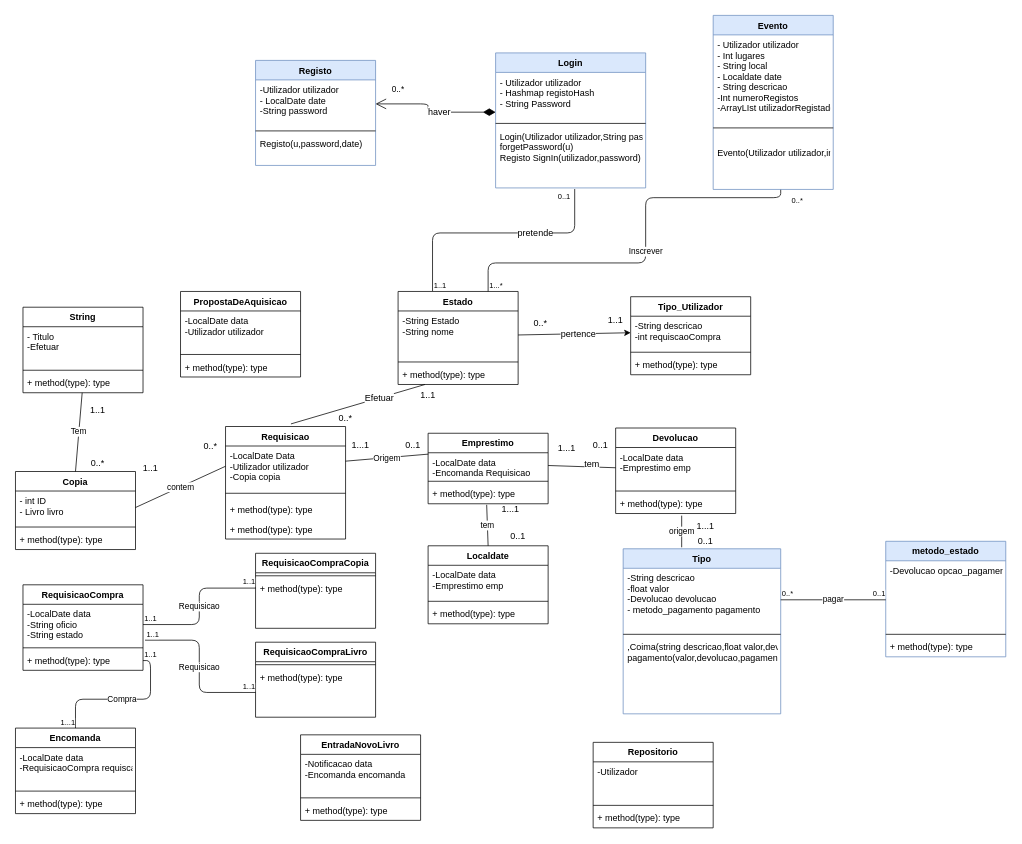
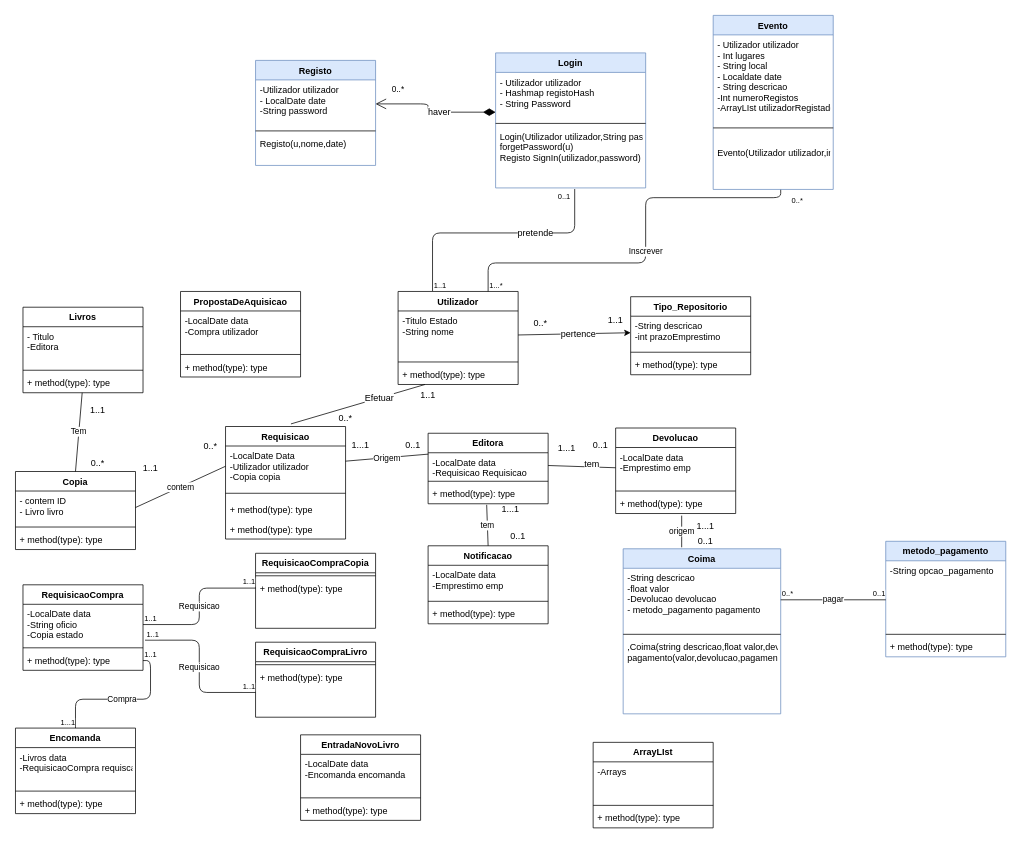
node "Registo(u,password,date)": label "Registo(u,password,date)" -> "Registo(u,nome,date)"
node "Estado": label "Estado" -> "Utilizador"
node "Tipo_Utilizador": label "Tipo_Utilizador" -> "Tipo_Repositorio"
node "String": label "String" -> "Livros"
node "-LocalDate data -Utilizador utilizador": label "-LocalDate data -Utilizador utilizador" -> "-LocalDate data -Compra utilizador"
node "-String Estado -String nome": label "-String Estado -String nome" -> "-Titulo Estado -String nome"
node "-String descricao -int requiscaoCompra": label "-String descricao -int requiscaoCompra" -> "-String descricao -int prazoEmprestimo"
node "- Titulo -Efetuar": label "- Titulo -Efetuar" -> "- Titulo -Editora"
node "Emprestimo": label "Emprestimo" -> "Editora"
node "-LocalDate data -Encomanda Requisicao": label "-LocalDate data -Encomanda Requisicao" -> "-LocalDate data -Requisicao Requisicao"
node "- int ID - Livro livro": label "- int ID - Livro livro" -> "- contem ID - Livro livro"
node "metodo_estado": label "metodo_estado" -> "metodo_pagamento"
node "Localdate": label "Localdate" -> "Notificacao"
node "Tipo": label "Tipo" -> "Coima"
node "-Devolucao opcao_pagamento": label "-Devolucao opcao_pagamento" -> "-String opcao_pagamento"
node "-LocalDate data -String oficio -String estado": label "-LocalDate data -String oficio -String estado" -> "-LocalDate data -String oficio -Copia estado"
node "Repositorio": label "Repositorio" -> "ArrayLIst"
node "-LocalDate data -RequisicaoCompra requiscaoCompra": label "-LocalDate data -RequisicaoCompra requiscaoCompra" -> "-Livros data -RequisicaoCompra requiscaoCompra"
node "-Notificacao data -Encomanda encomanda": label "-Notificacao data -Encomanda encomanda" -> "-LocalDate data -Encomanda encomanda"
node "-Utilizador": label "-Utilizador" -> "-Arrays"
